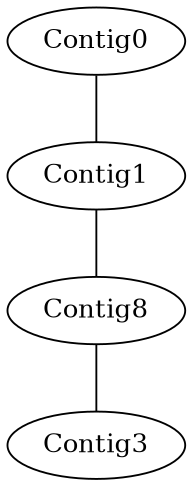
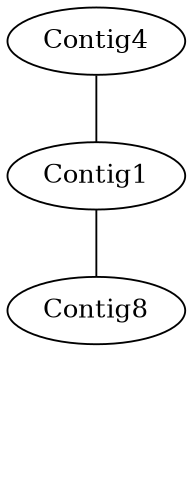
node "Contig0": label "Contig0" -> "Contig4"
node "Contig3": removed
